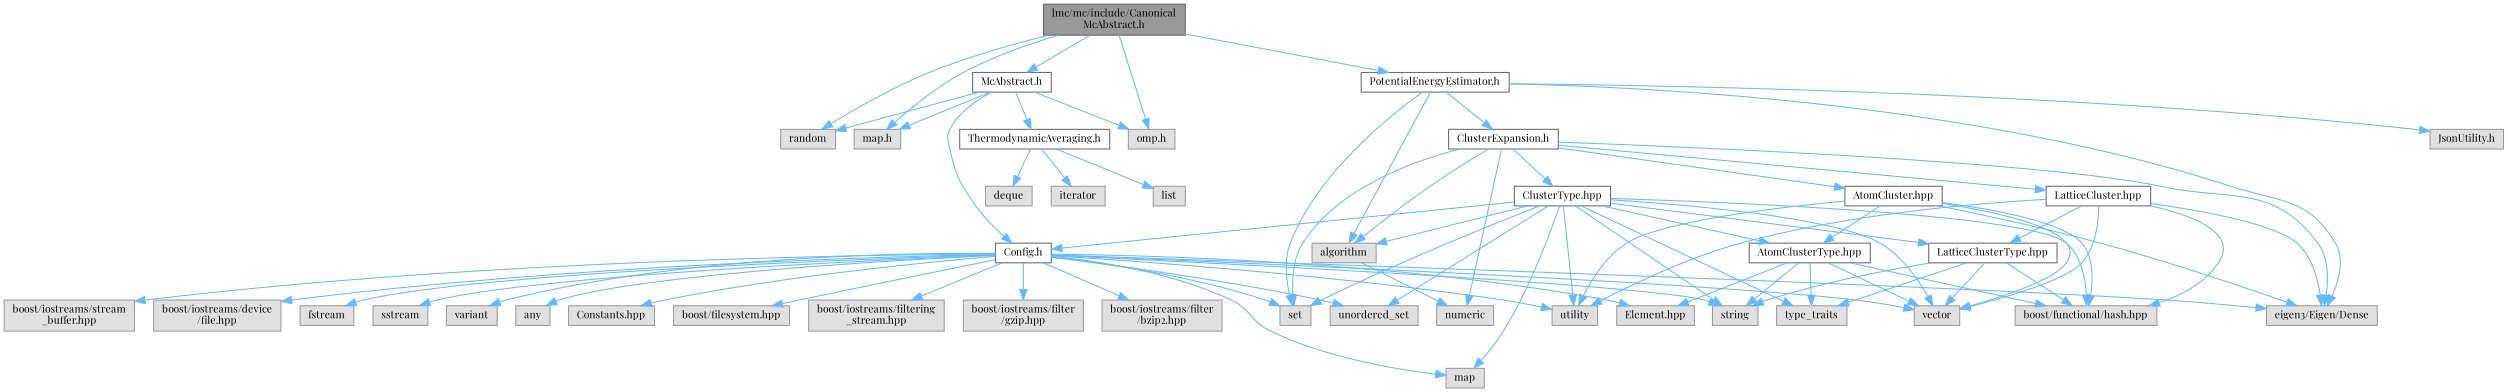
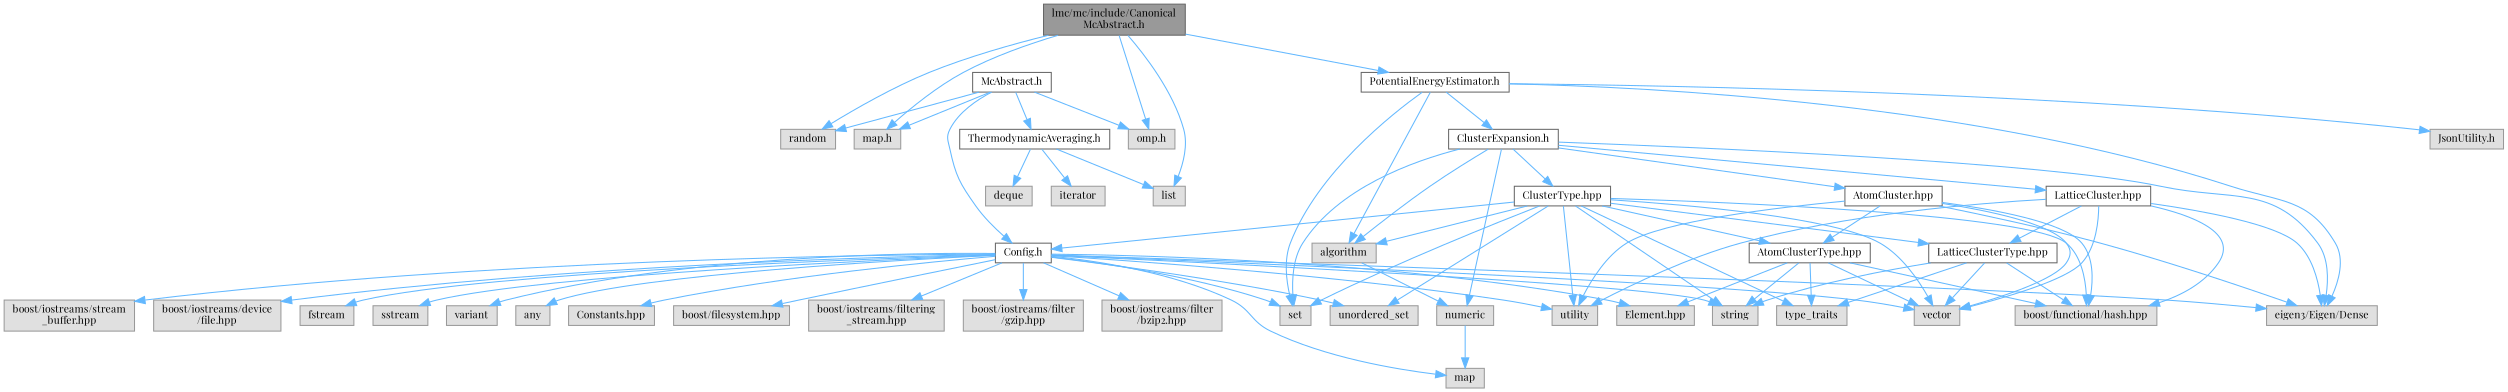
edge "lmc/mc/include/Canonical McAbstract.h" -> "McAbstract.h": now "lmc/mc/include/Canonical McAbstract.h" -> "list"
edge "ClusterType.hpp" -> "map": now "numeric" -> "map"
